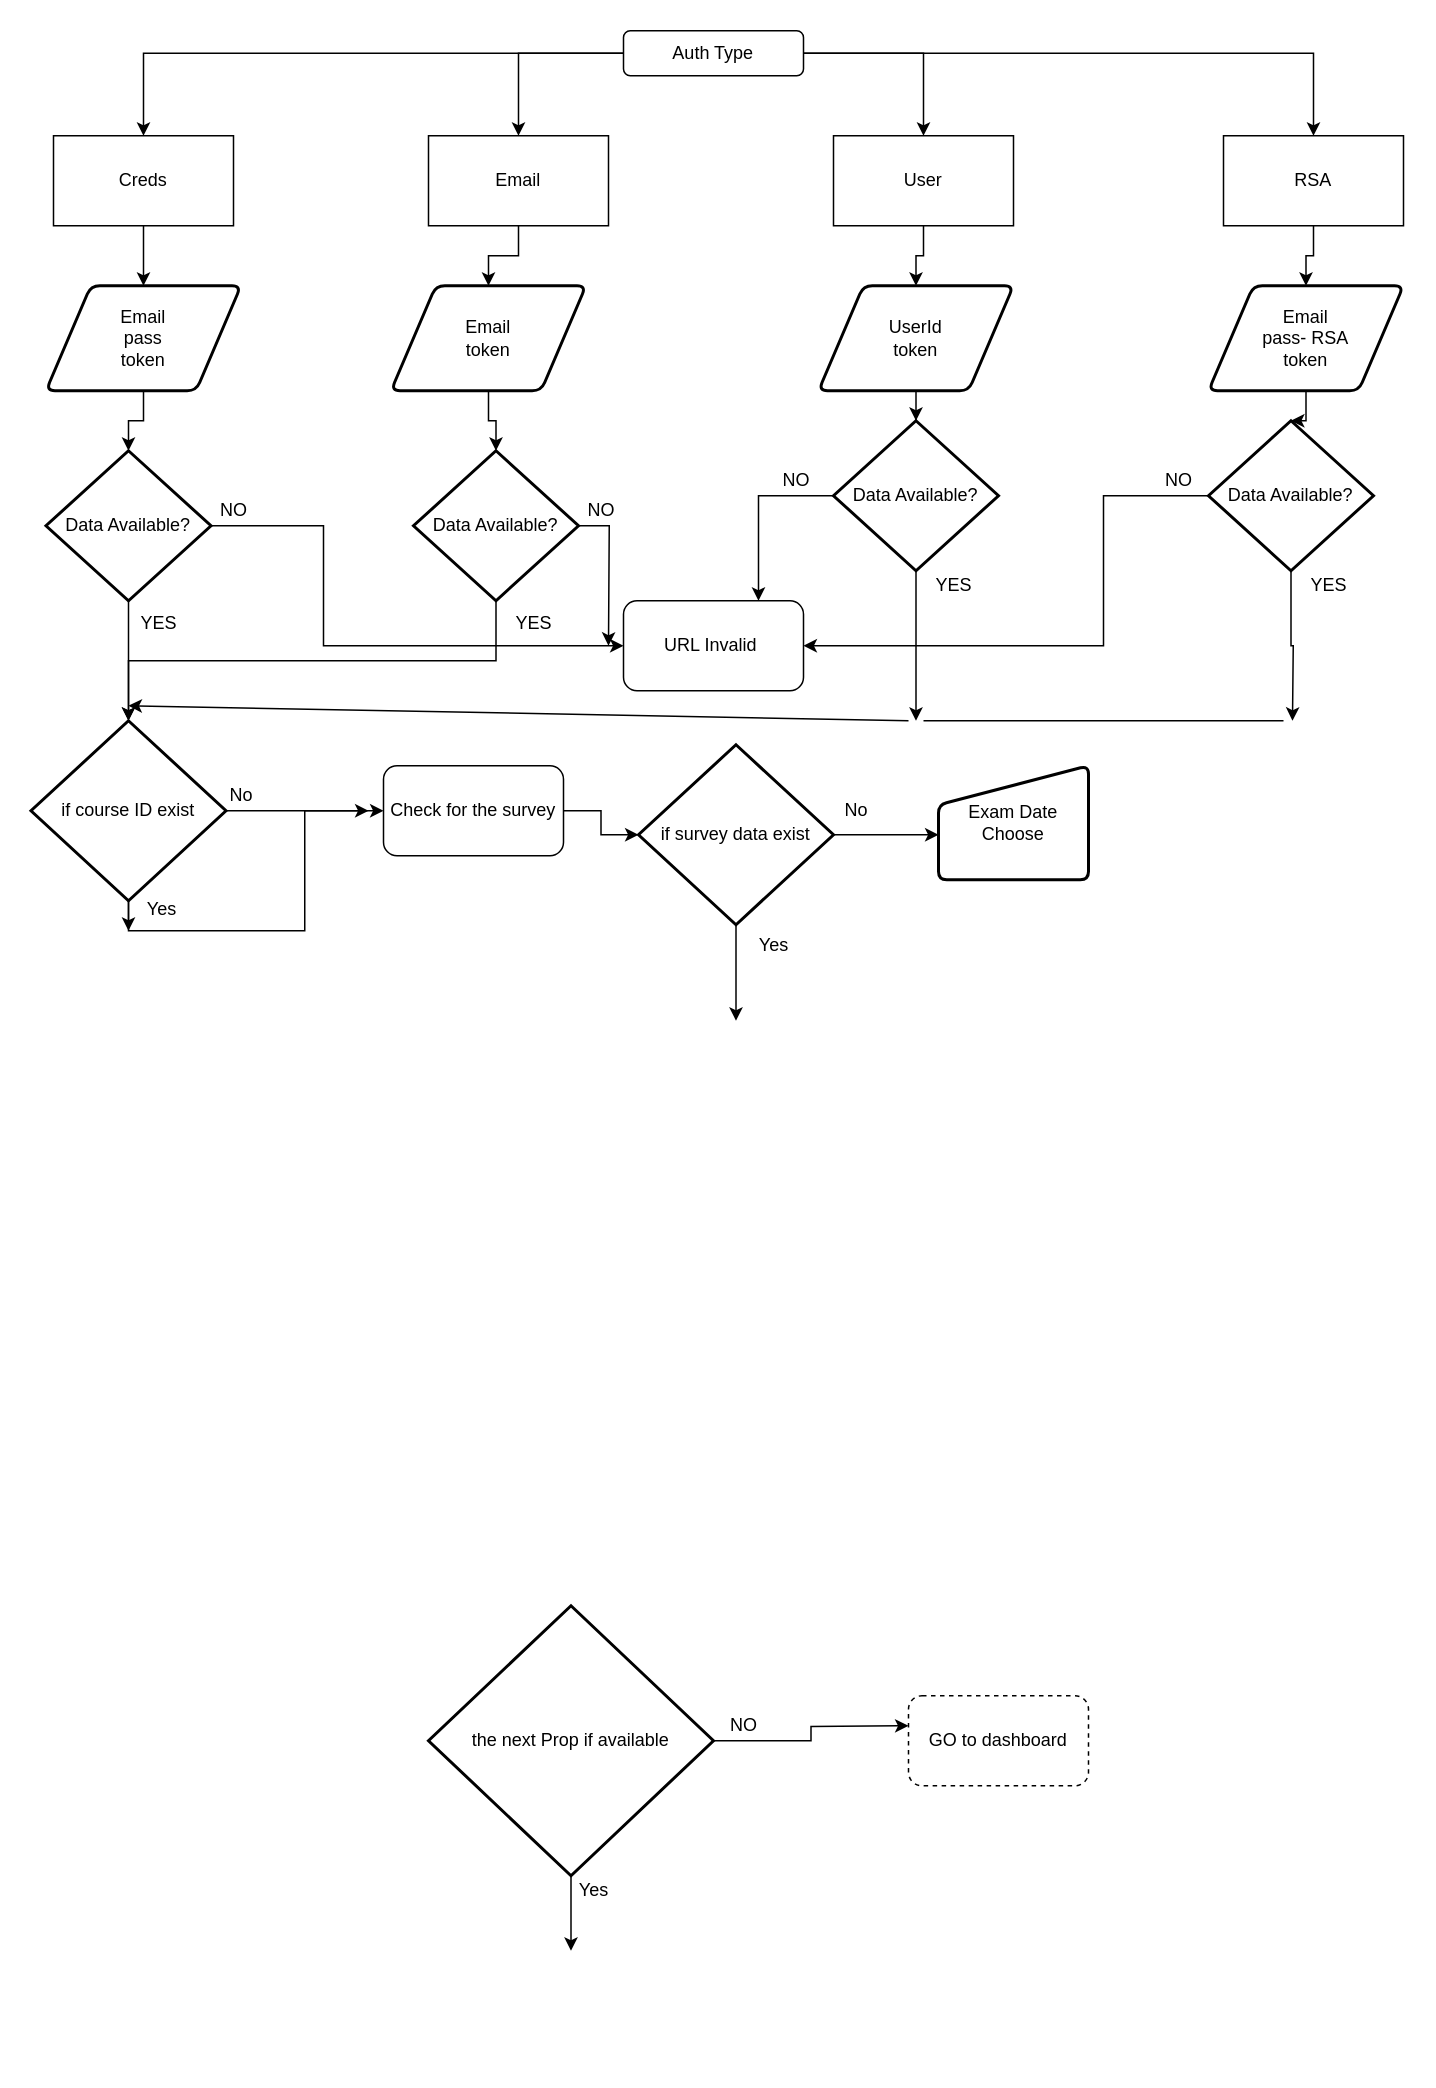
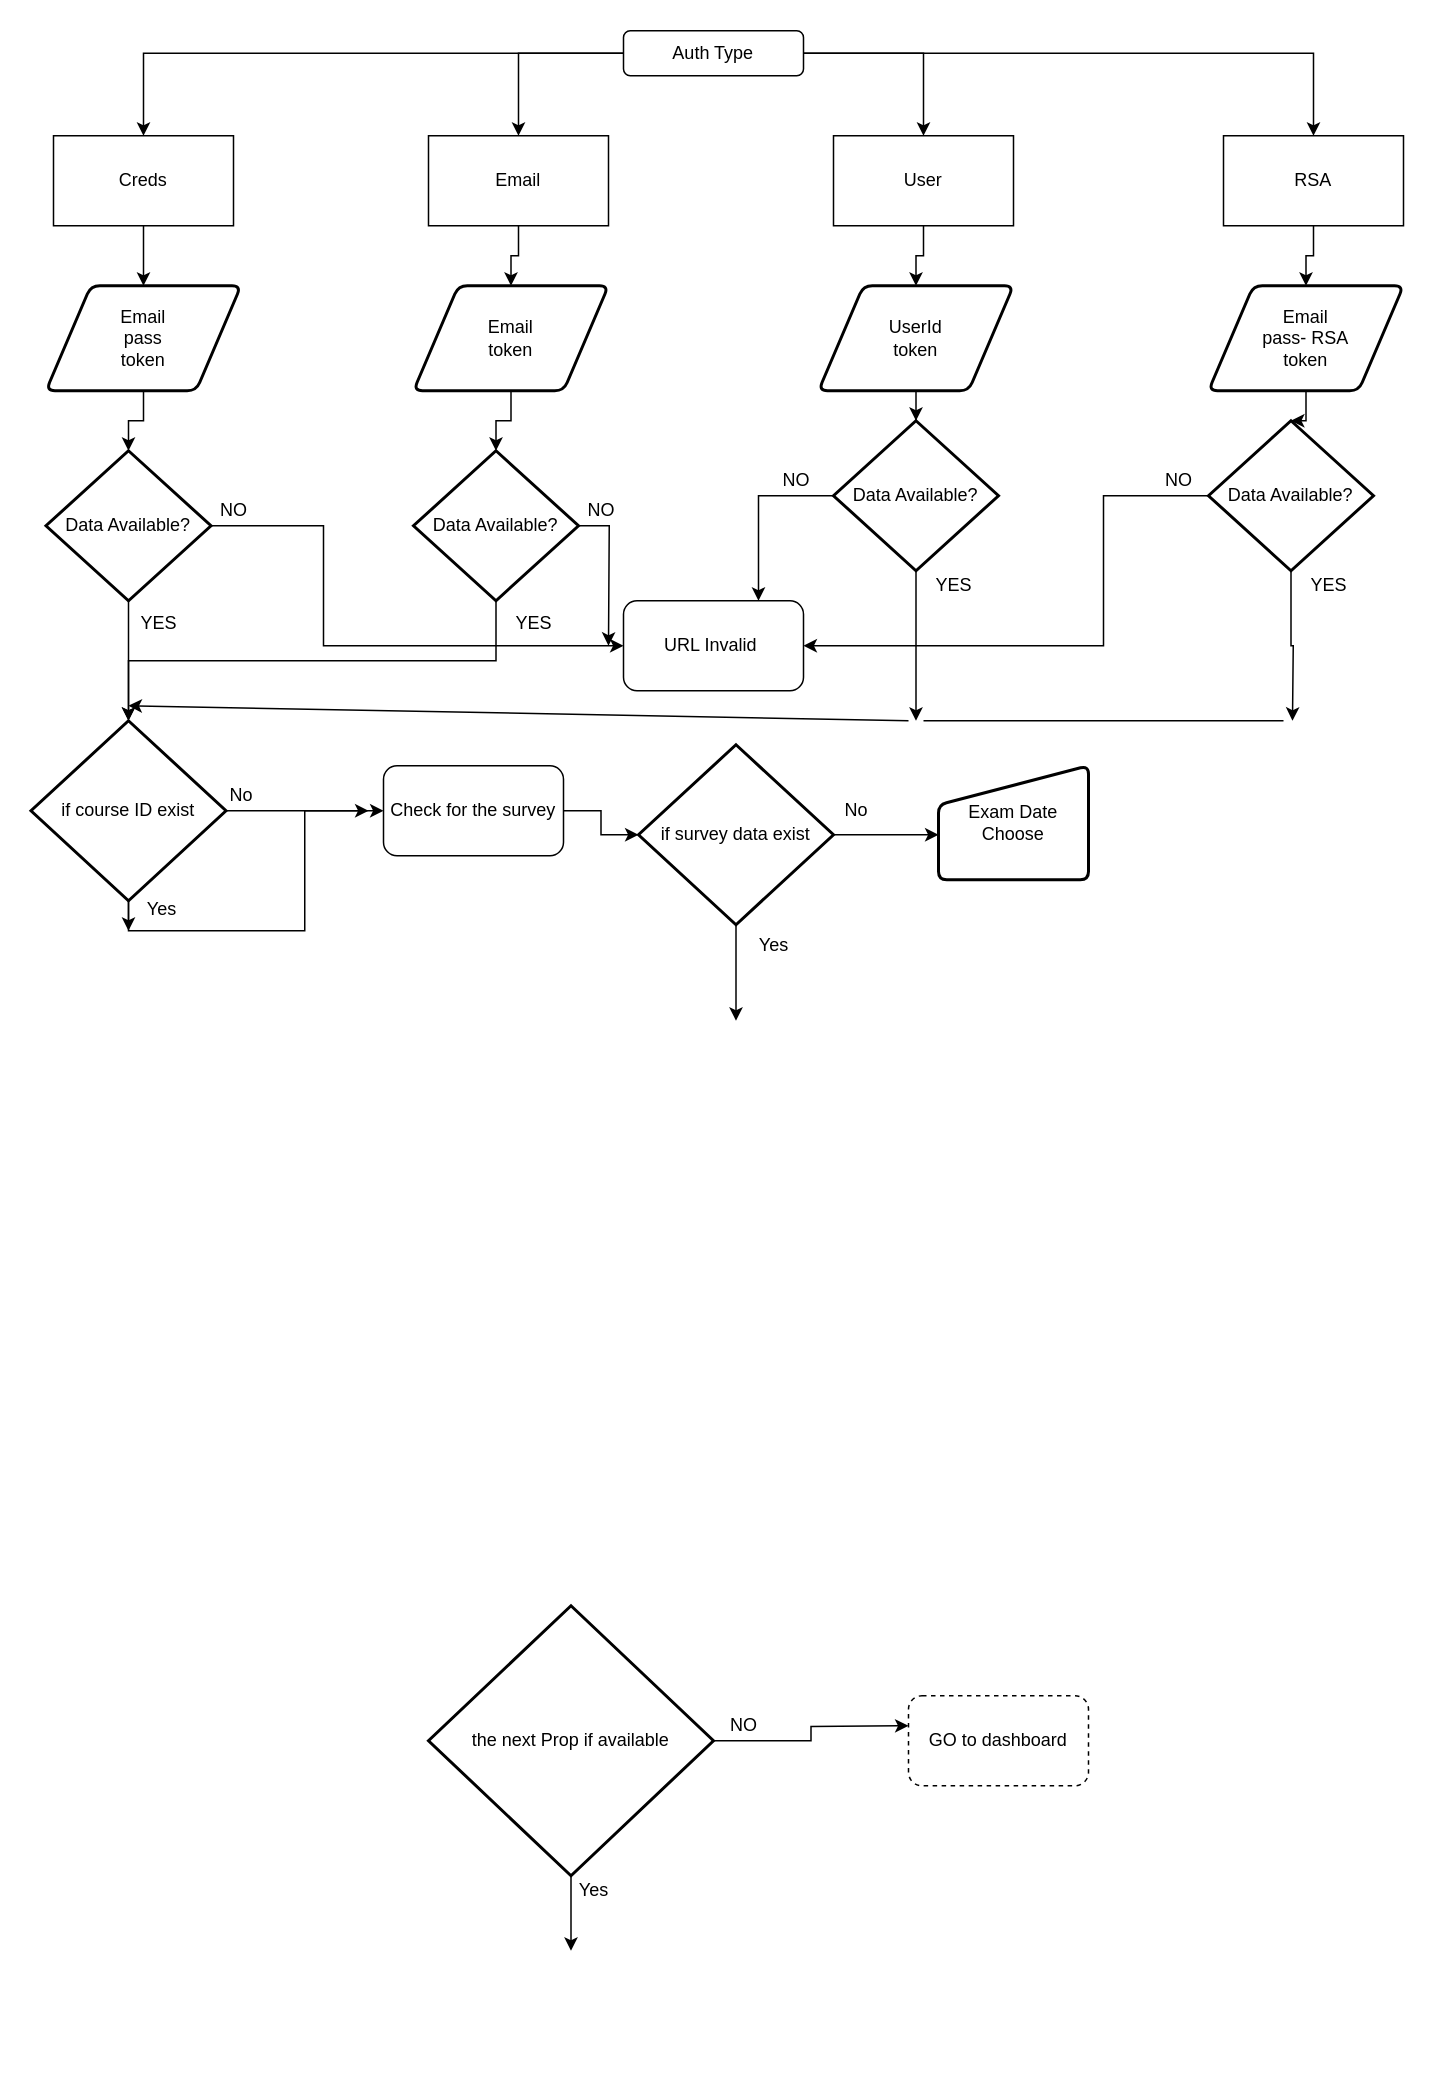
node "Email token": moved (488, 338) -> (511, 338)
